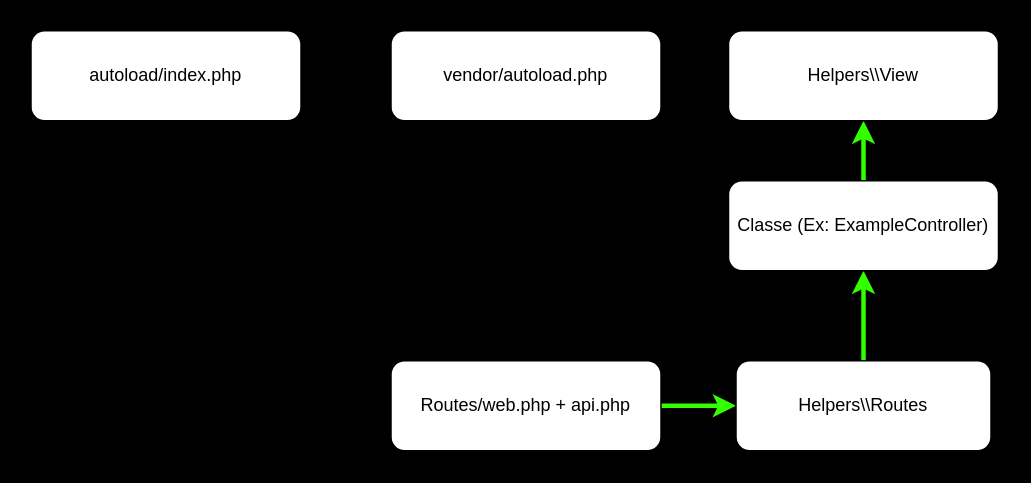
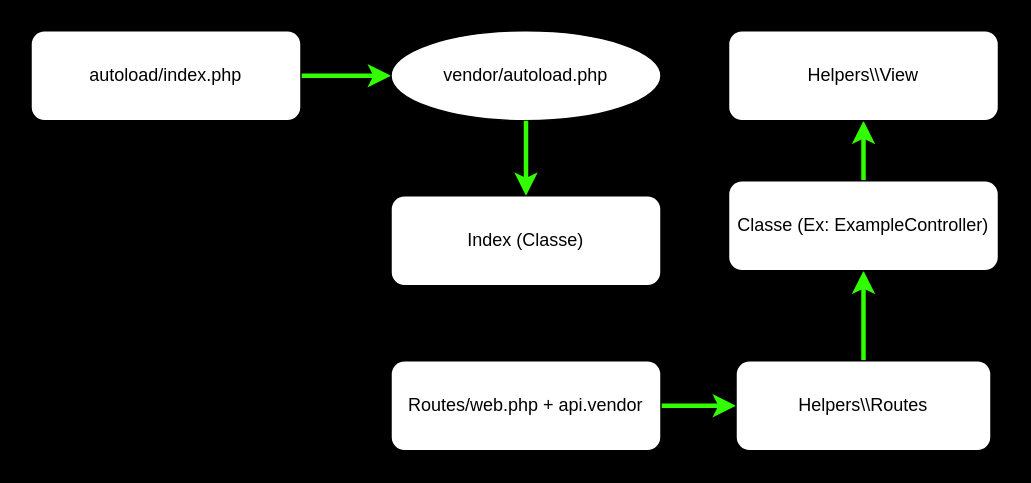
edge "autoload/index.php" -> "vendor/autoload.php": added
node "vendor/autoload.php": shape rounded rectangle -> ellipse
edge "vendor/autoload.php" -> "Index (Classe)": added
node "Index (Classe)": added
node "Routes/web.php + api.php": label "Routes/web.php + api.php" -> "Routes/web.php + api.vendor"
